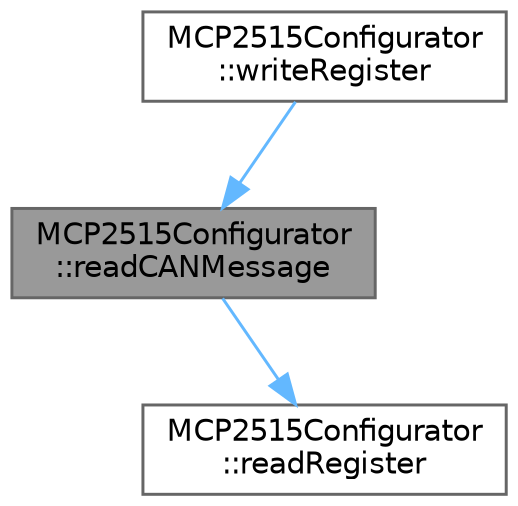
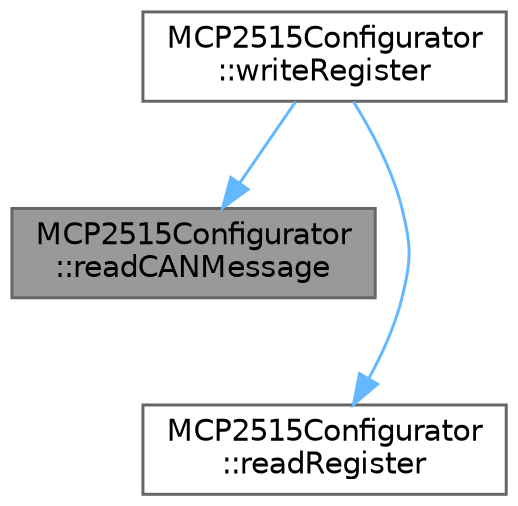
edge "MCP2515Configurator ::readCANMessage" -> "MCP2515Configurator ::readRegister": now "MCP2515Configurator ::writeRegister" -> "MCP2515Configurator ::readRegister"
